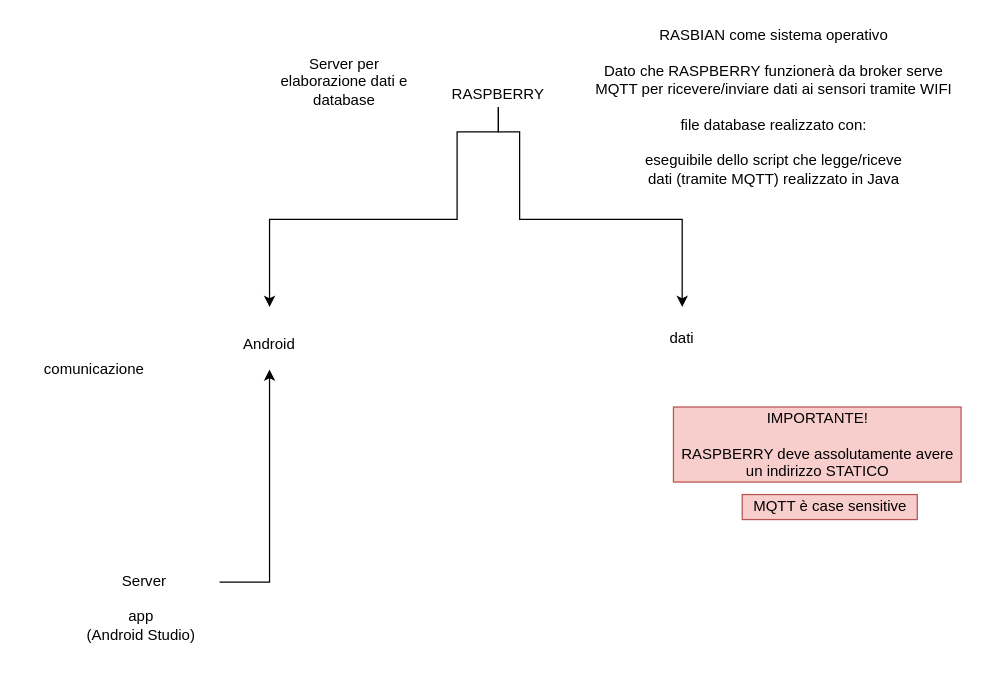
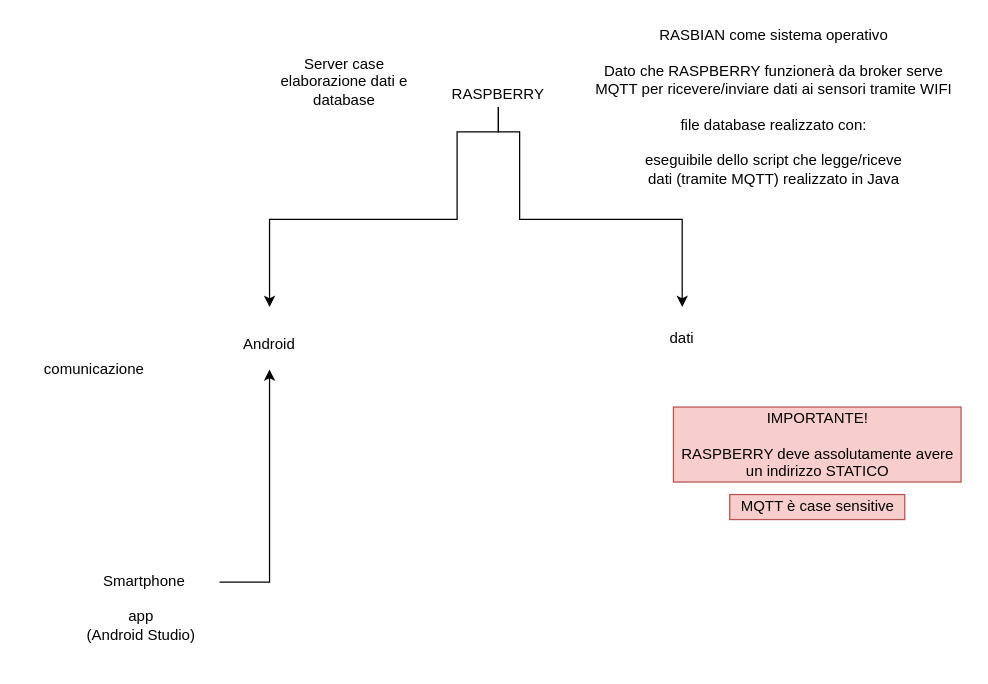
node "Server per elaborazione dati e database": label "Server per elaborazione dati e database" -> "Server case elaborazione dati e database"
node "MQTT è case sensitive": moved (829, 507) -> (817, 507)
node "Server": label "Server" -> "Smartphone"
